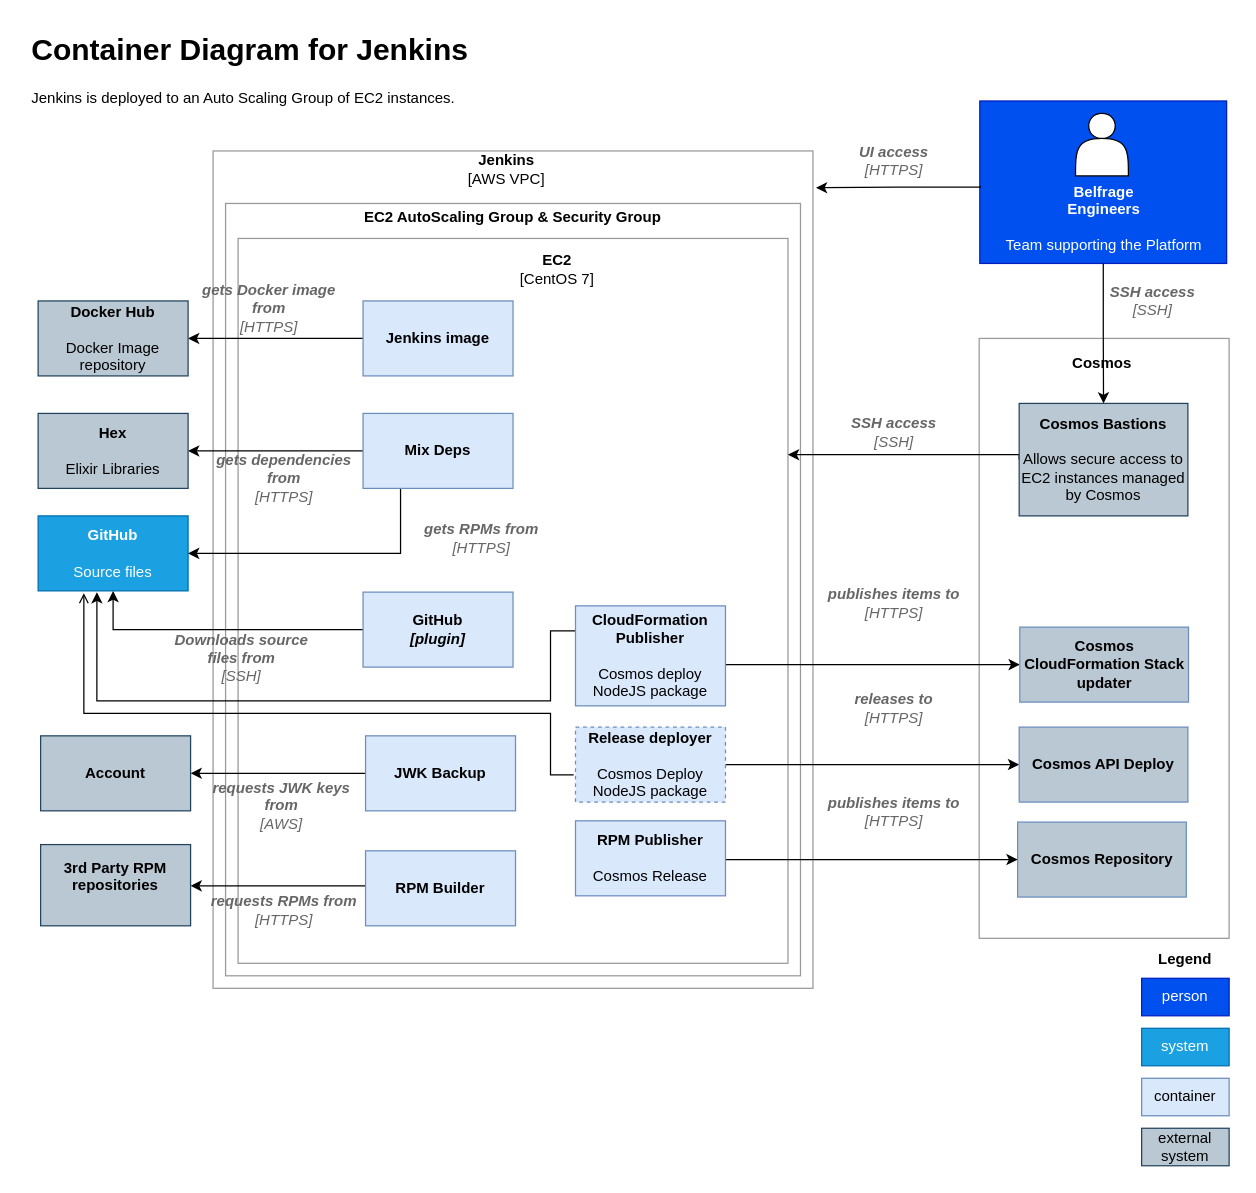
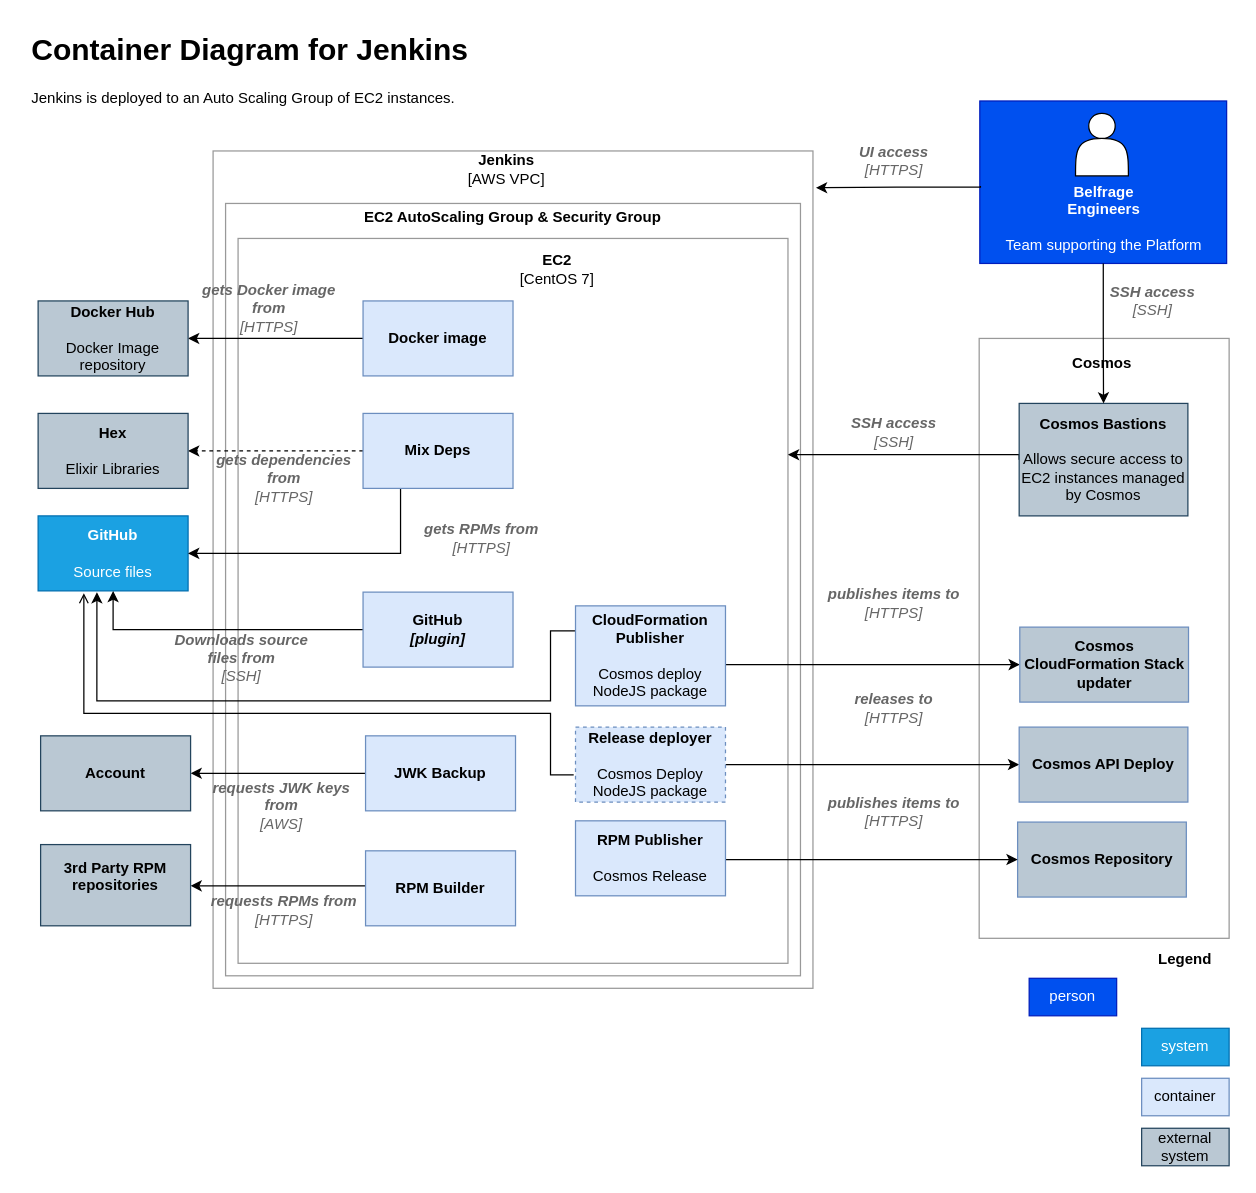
node "Jenkins image": label "Jenkins image" -> "Docker image"
edge "Mix Deps" -> "Hex Elixir Libraries": style solid -> dashed
node "person": moved (1186, 997) -> (1073, 997)
